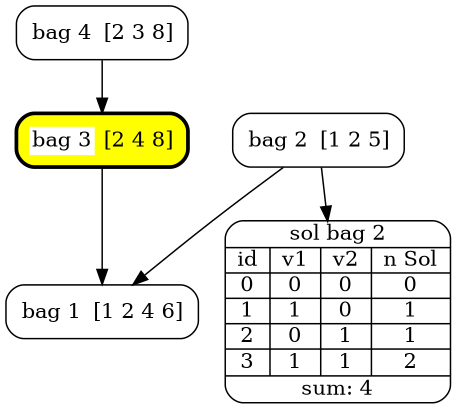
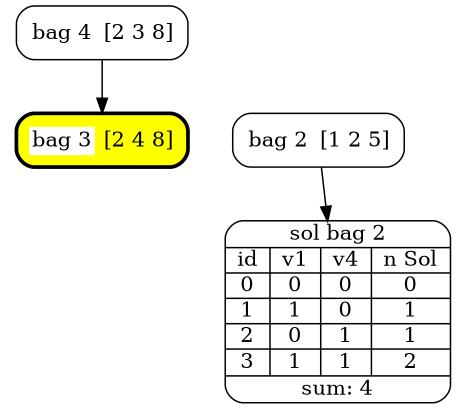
node "sol bag 2": text "v2" -> "v4"
node "bag 1": removed
